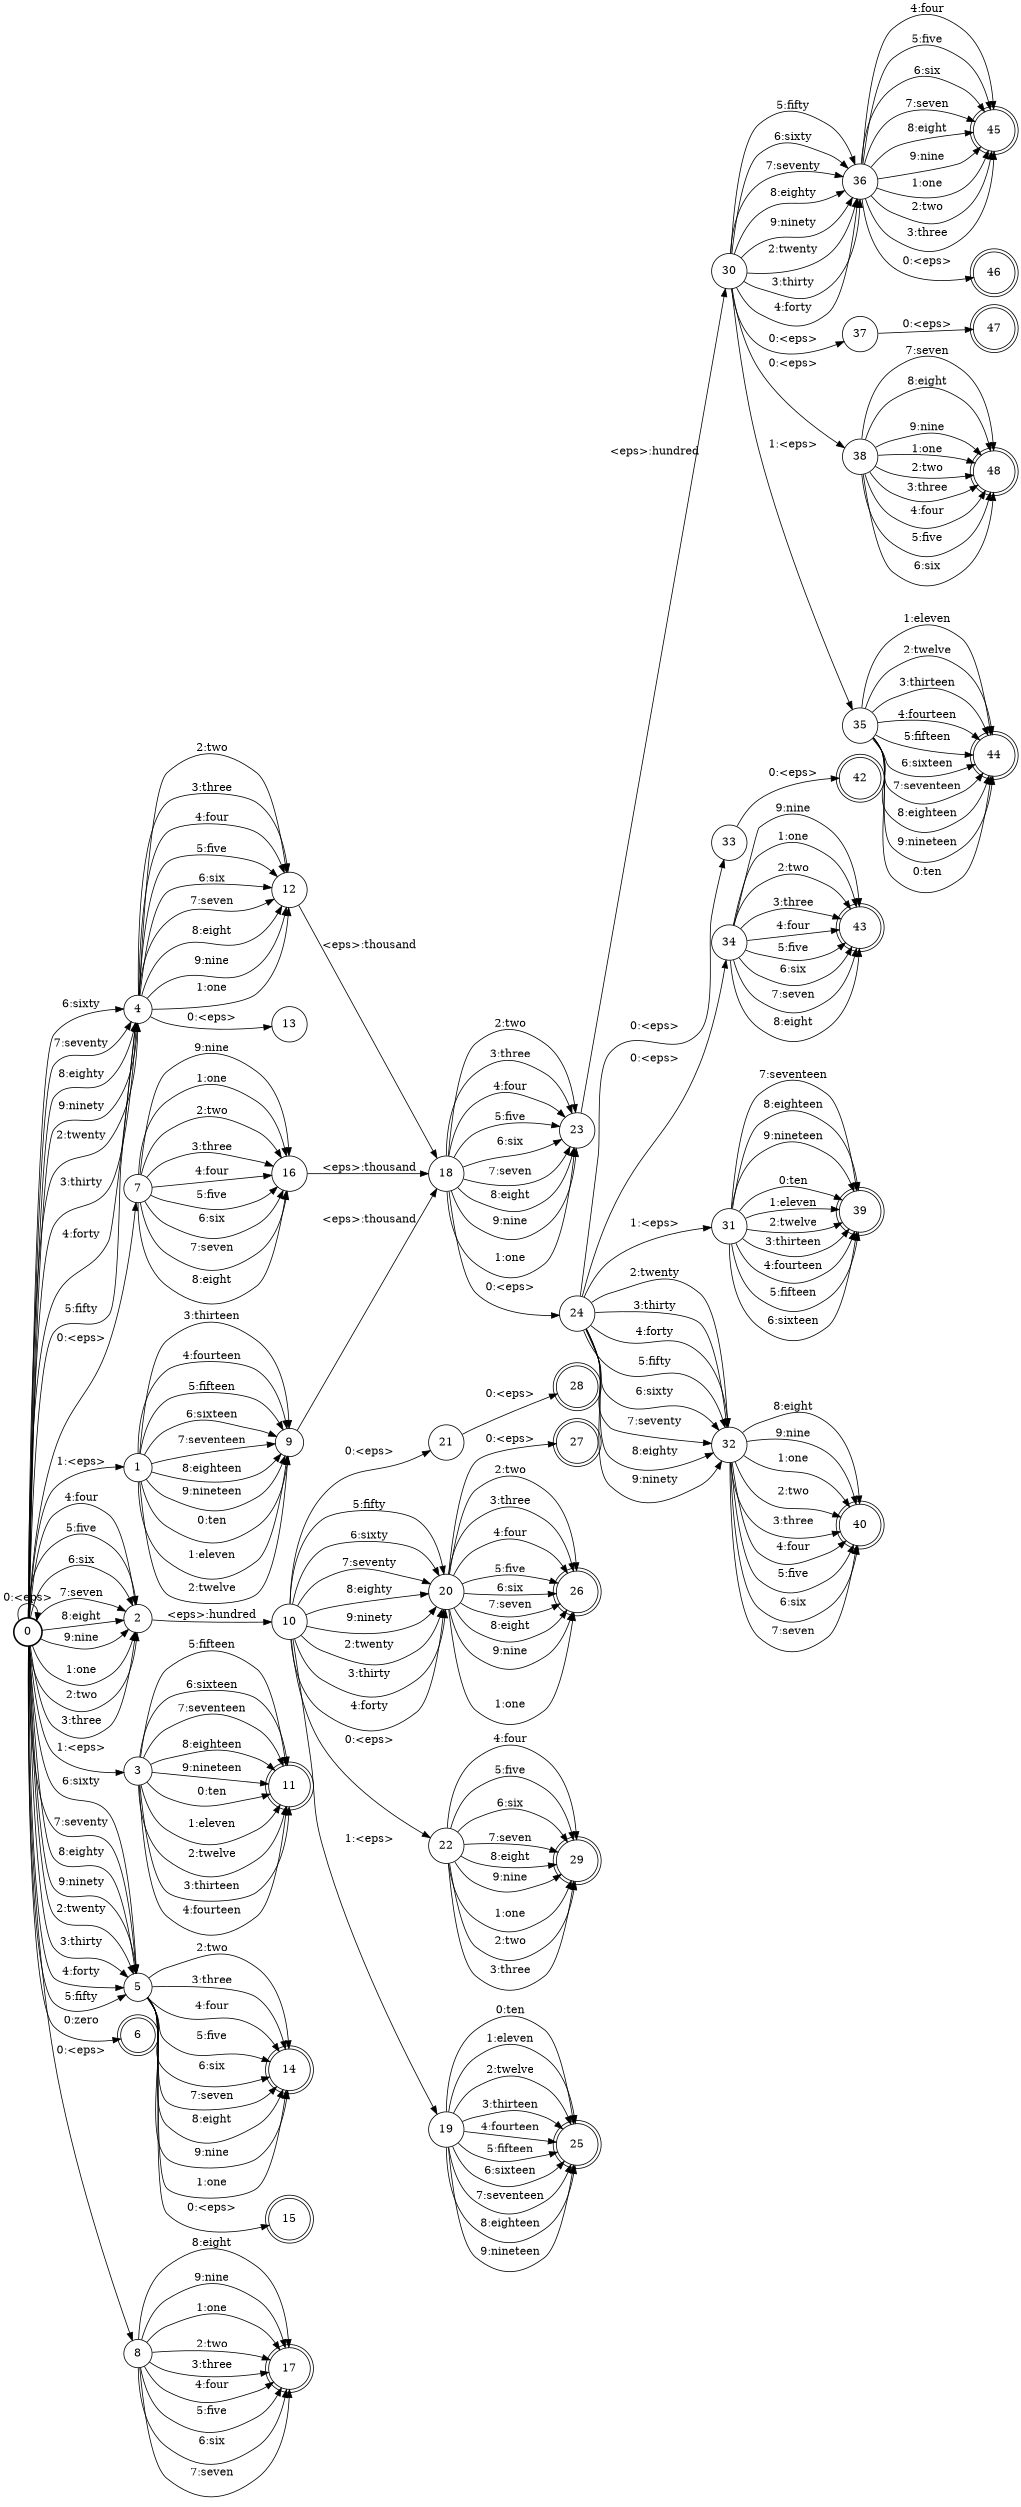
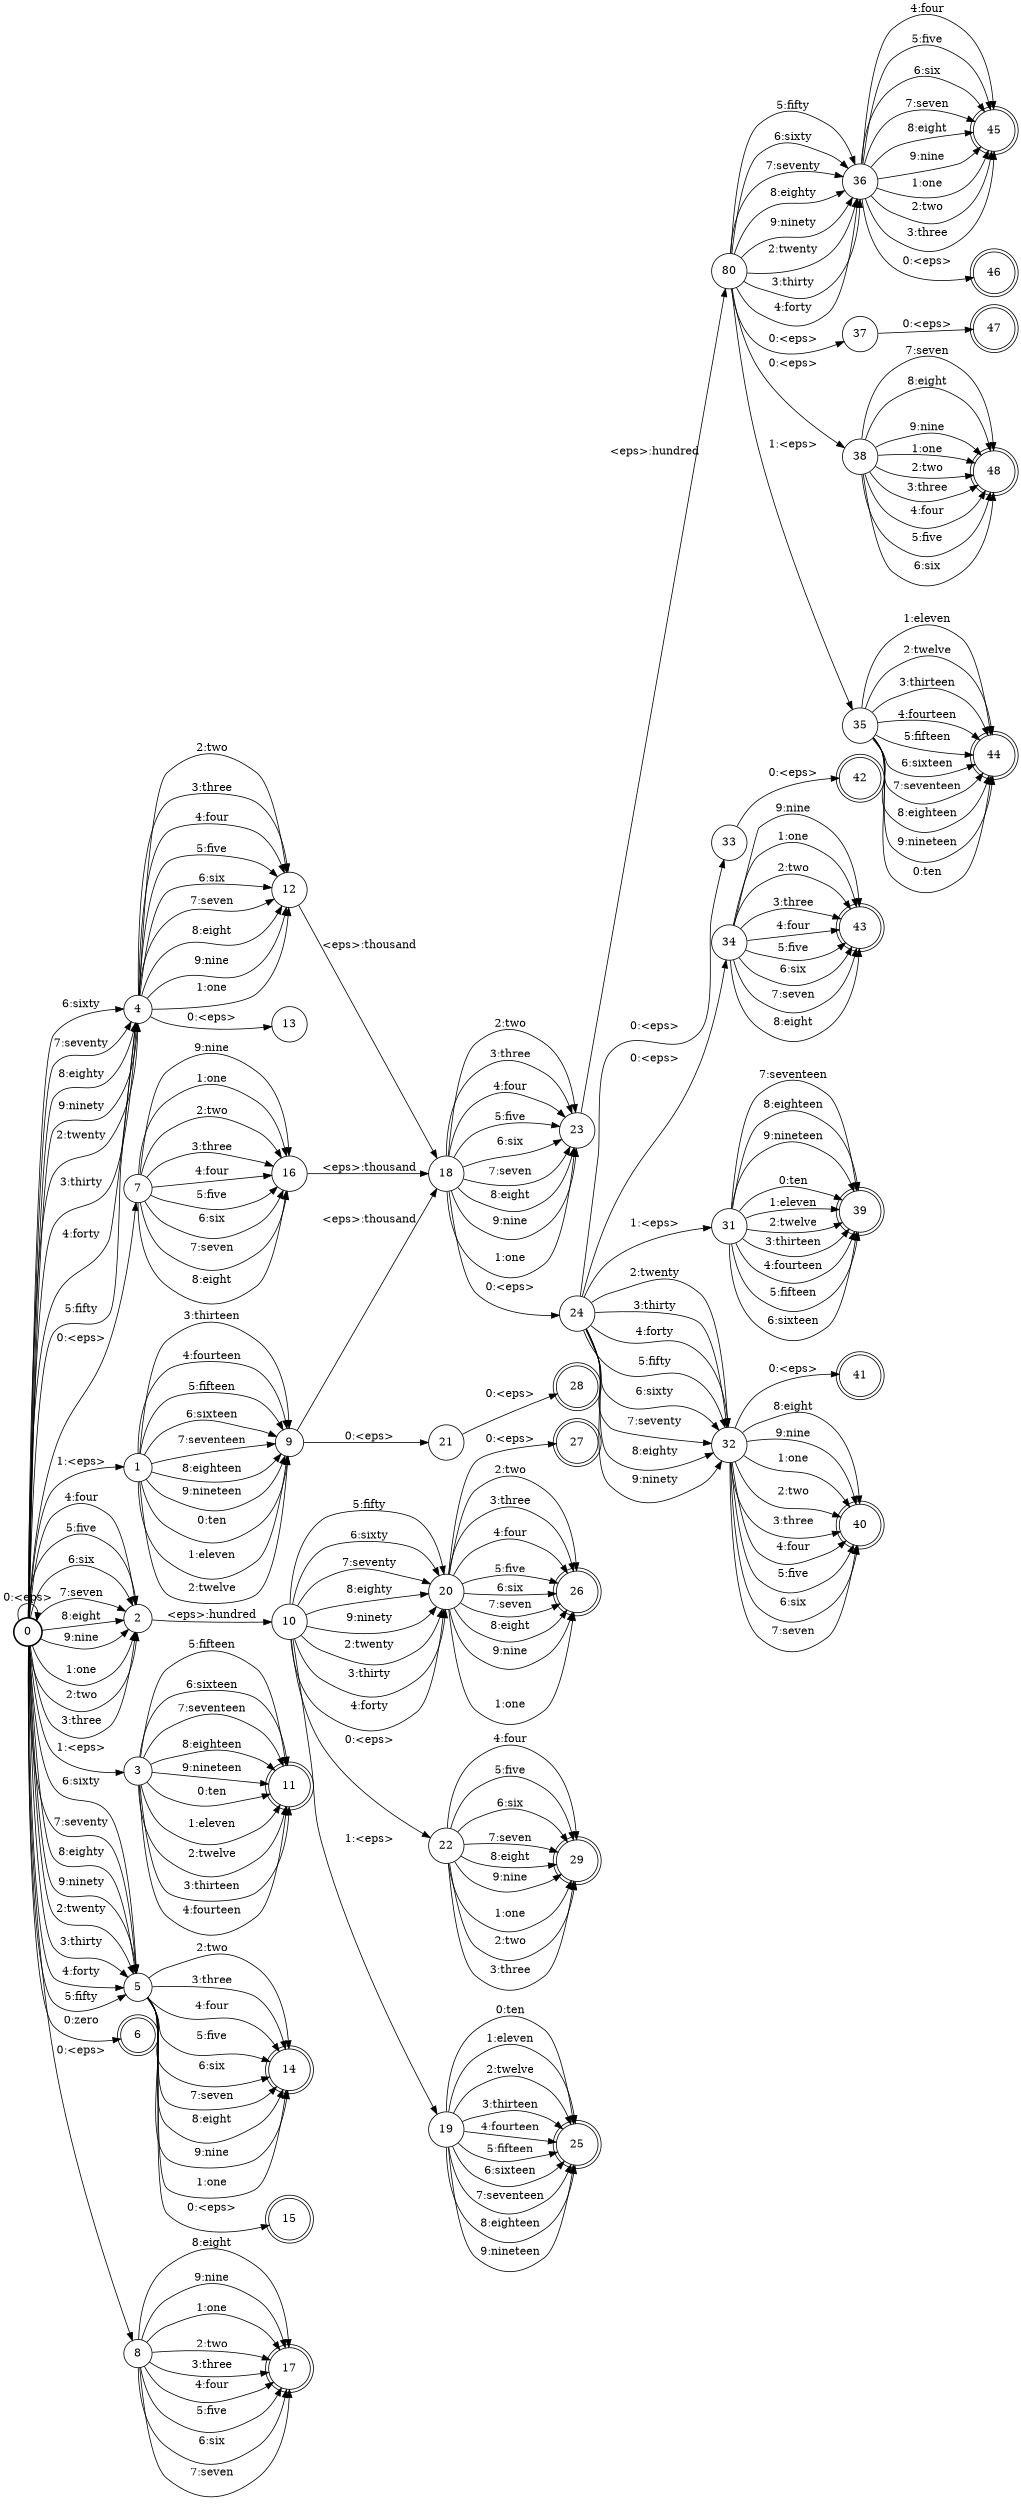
node "30": label "30" -> "80"
node "41": added
edge "10" -> "21": now "9" -> "21"
